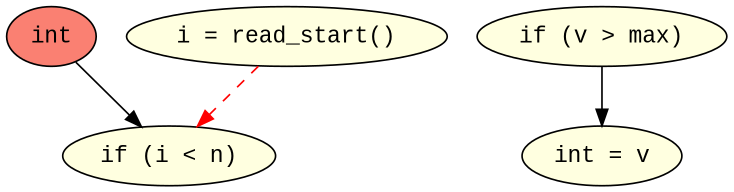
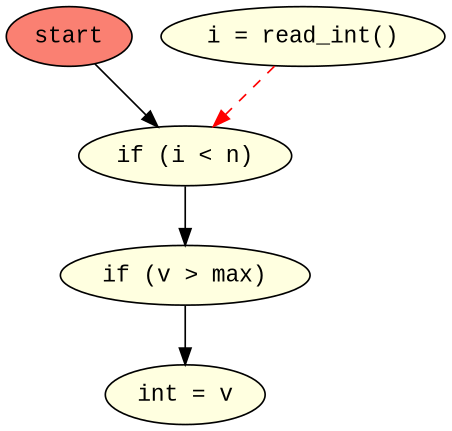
node "int": label "int" -> "start"
node "i = read_start()": label "i = read_start()" -> "i = read_int()"
edge "if (i < n)" -> "if (v > max)": added
